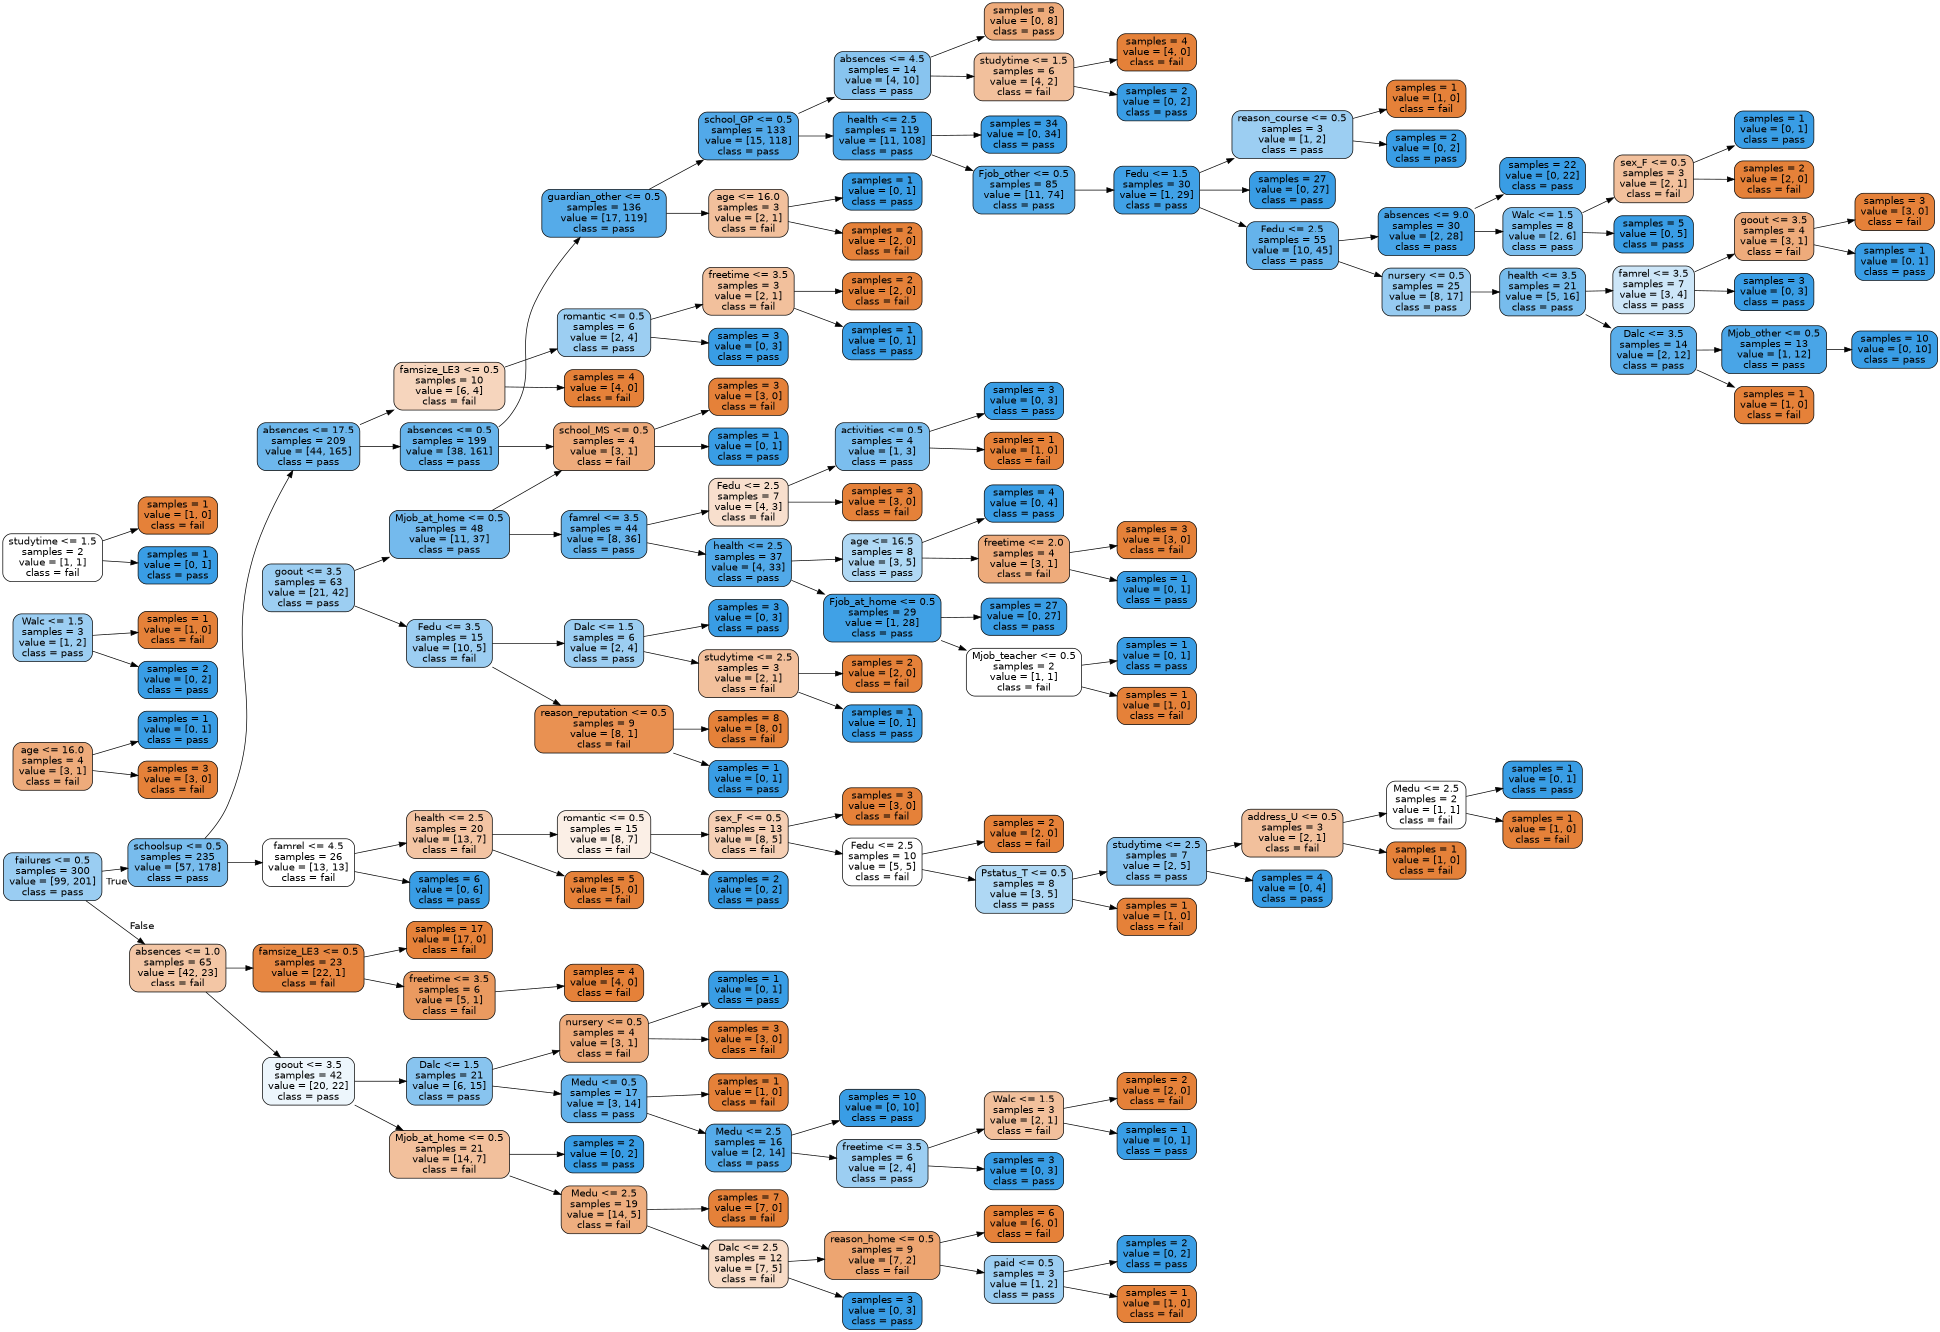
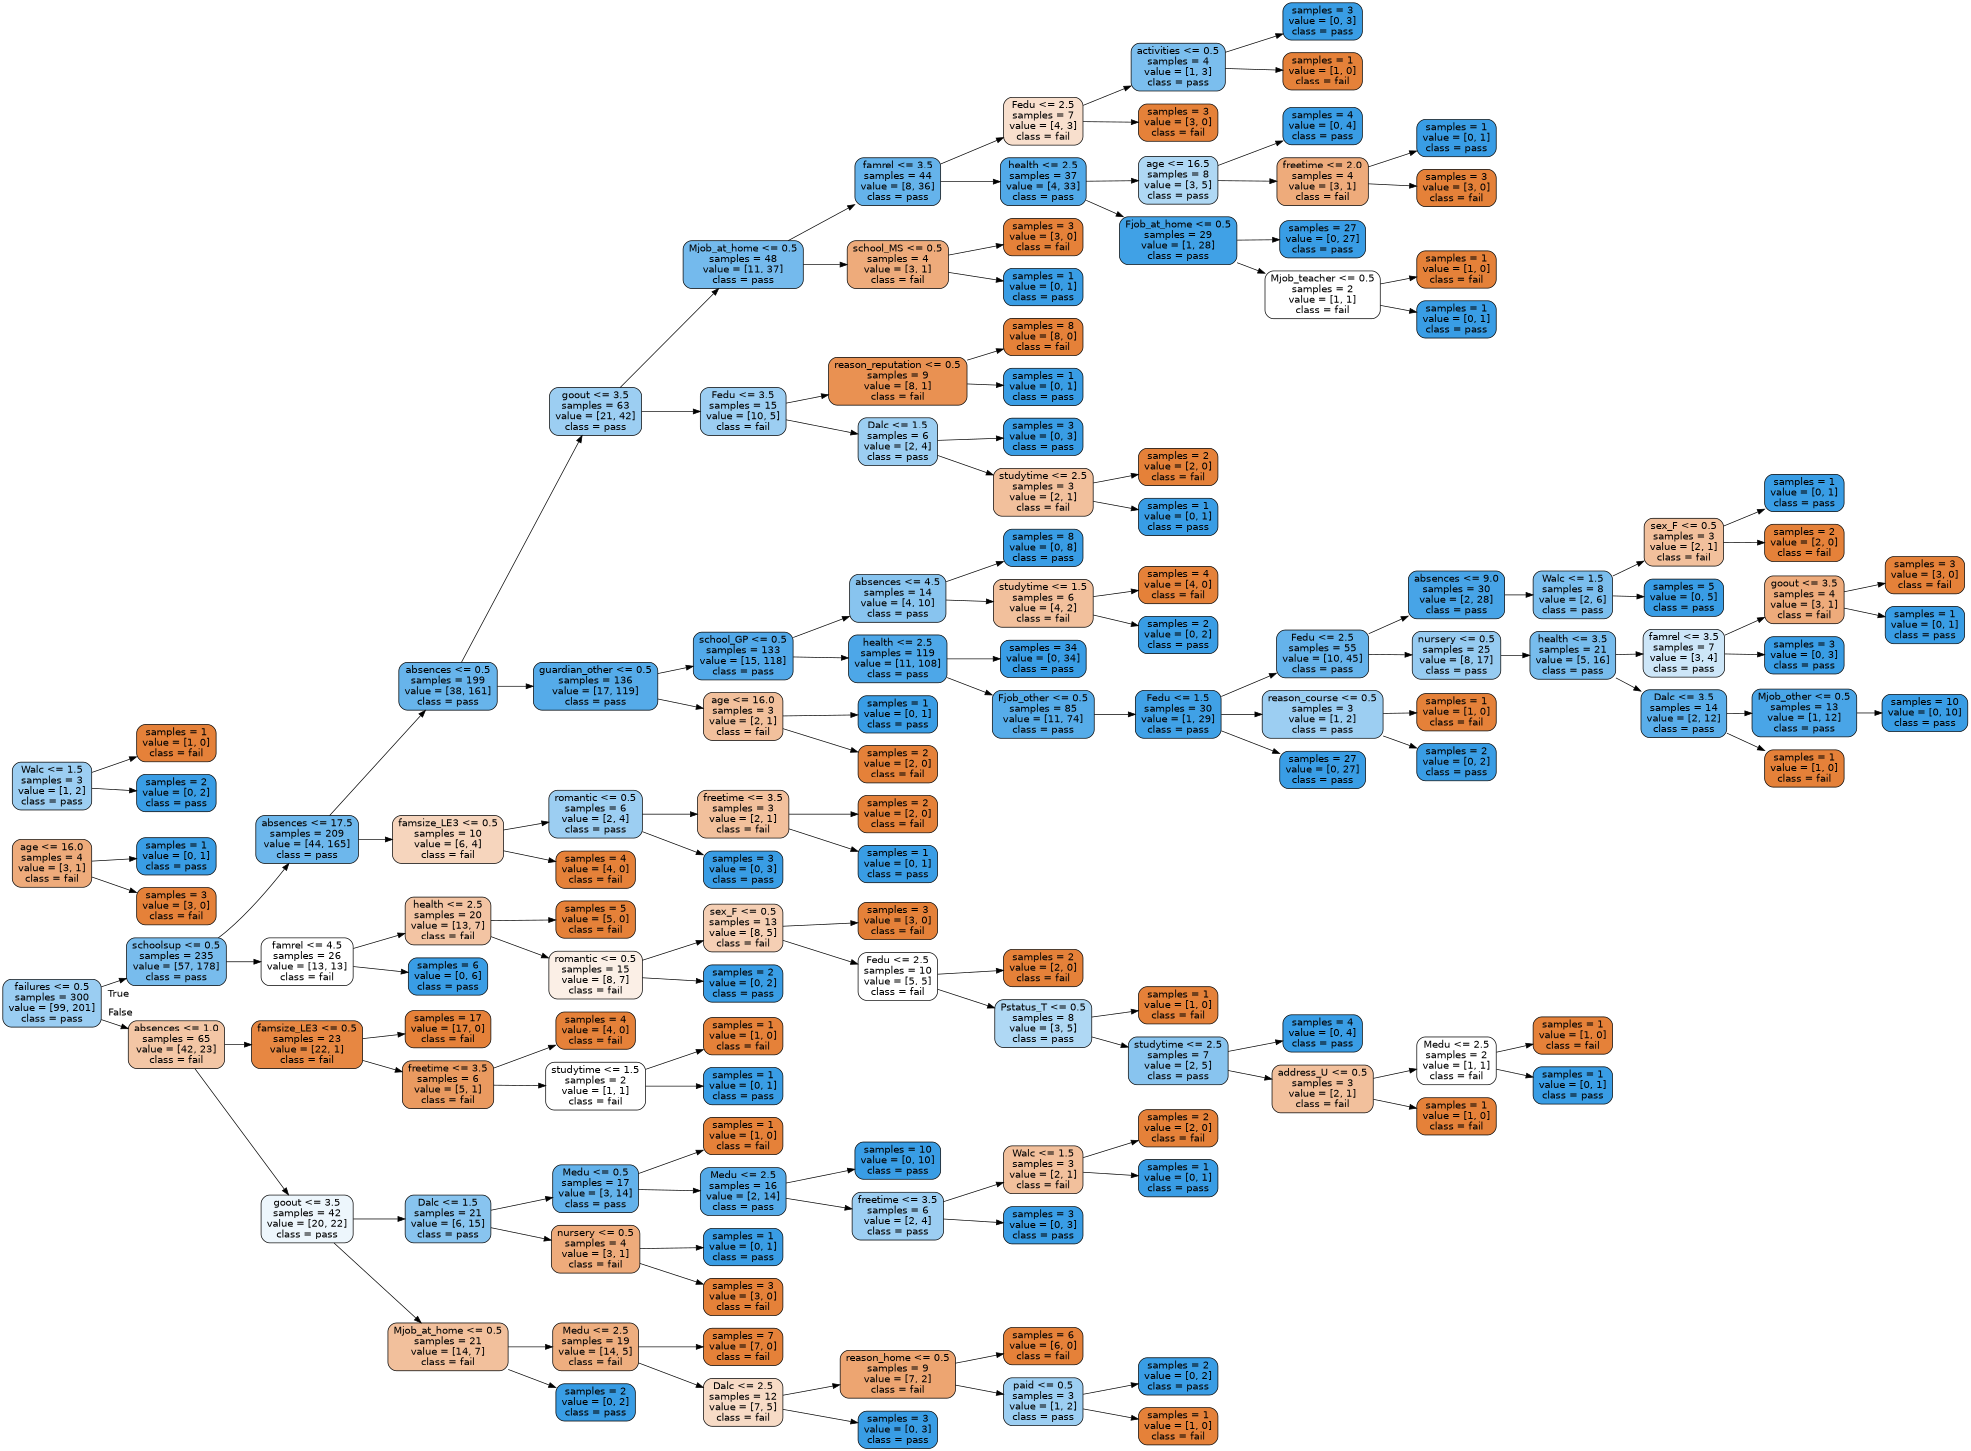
node "samples = 8 value = [0, 8] class = pass": fillcolor #e58139aa -> #399de5ff
node "samples = 22 value = [0, 22] class = pass": removed
edge "absences <= 0.5 samples = 199 value = [38, 161] class = pass" -> "school_MS <= 0.5 samples = 4 value = [3, 1] class = fail": now "absences <= 0.5 samples = 199 value = [38, 161] class = pass" -> "goout <= 3.5 samples = 63 value = [21, 42] class = pass"
edge "freetime <= 3.5 samples = 6 value = [5, 1] class = fail" -> "studytime <= 1.5 samples = 2 value = [1, 1] class = fail": added
